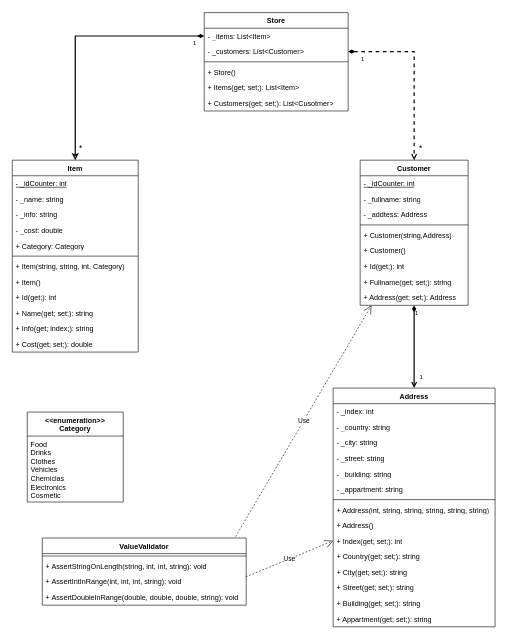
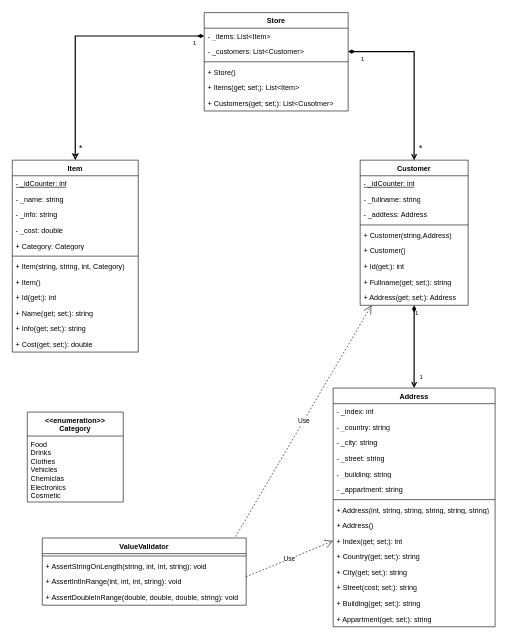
edge "- _customers: List<Customer>" -- "Customer": style dashed -> solid
node "+ Info(get; index;): string": label "+ Info(get; index;): string" -> "+ Info(get; set;): string"
node "+ Street(get; set;): string": label "+ Street(get; set;): string" -> "+ Street(cost; set;): string"
